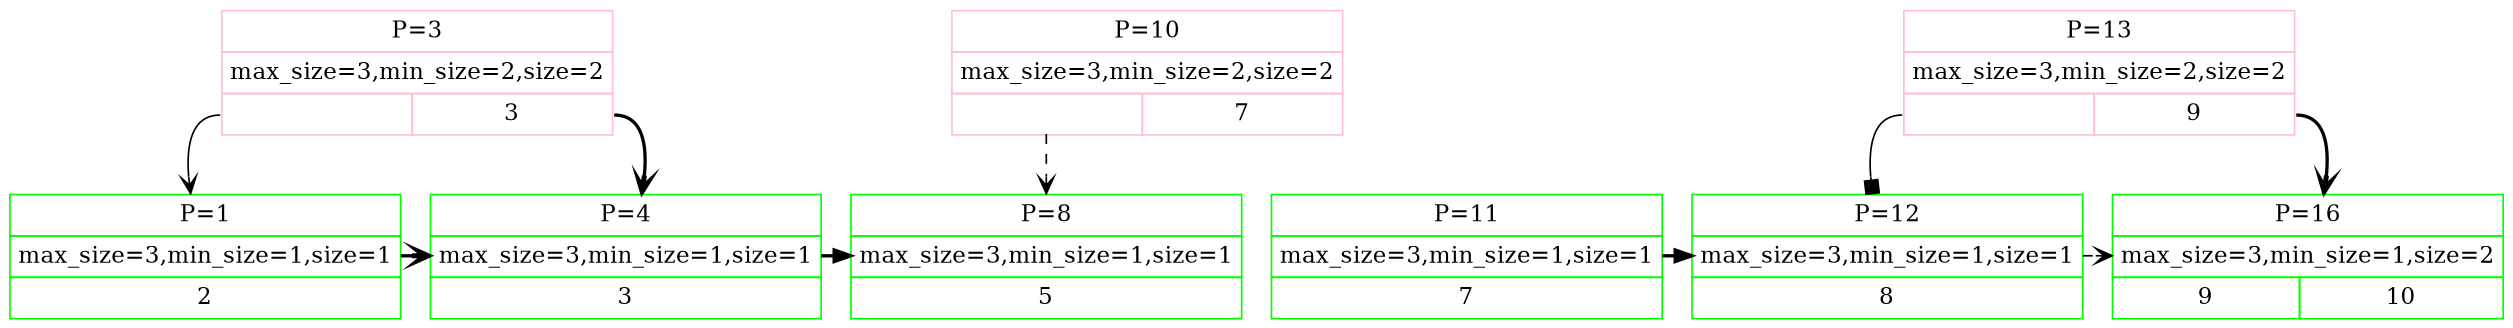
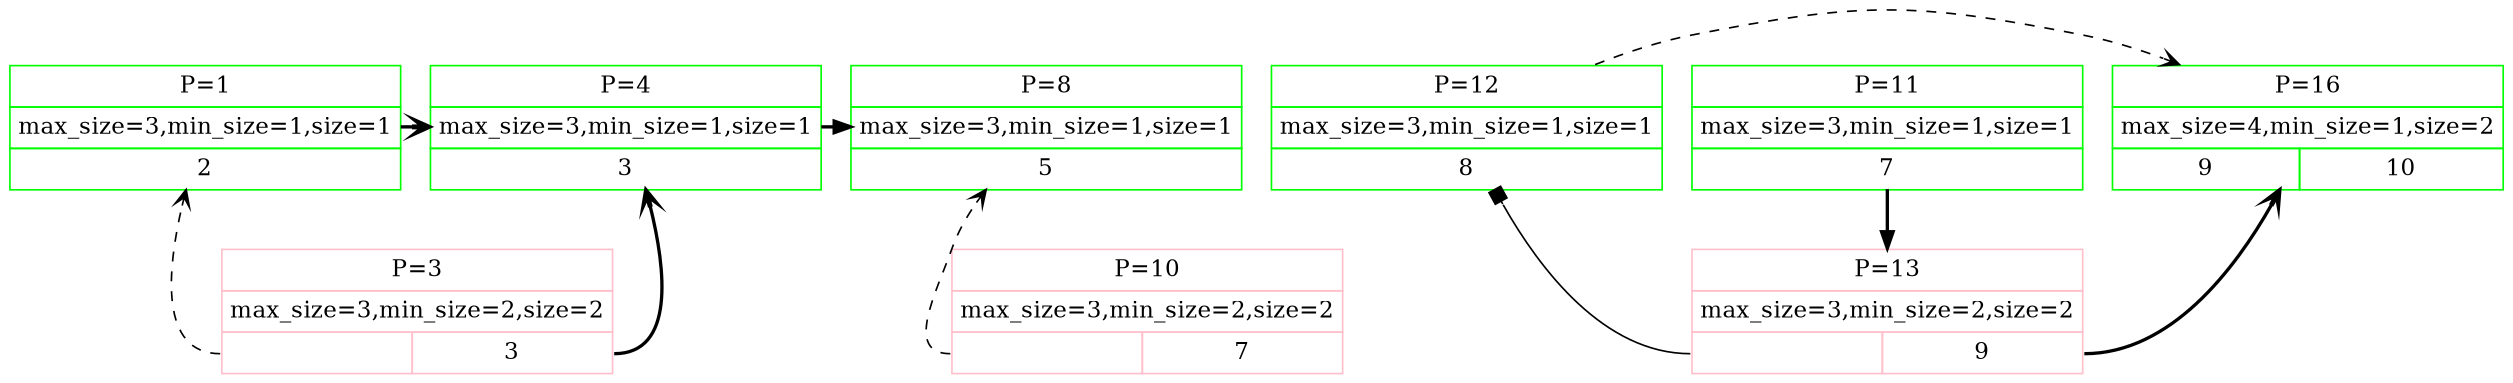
edge "P=3" -> "P=1": style solid -> dashed
edge "P=11" -> "P=12": now "P=11" -> "P=13"
node "P=16": text "max_size=3,min_size=1,size=2" -> "max_size=4,min_size=1,size=2"
